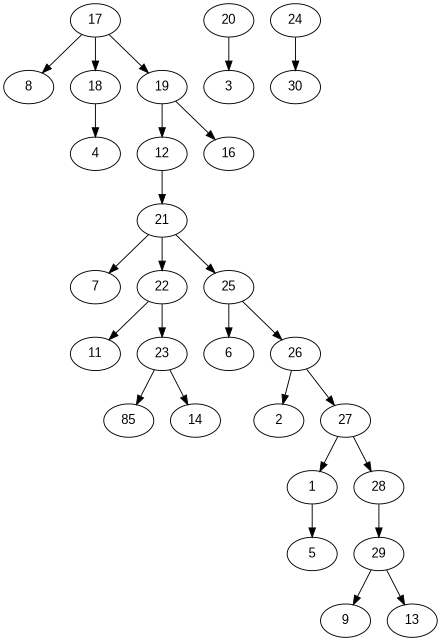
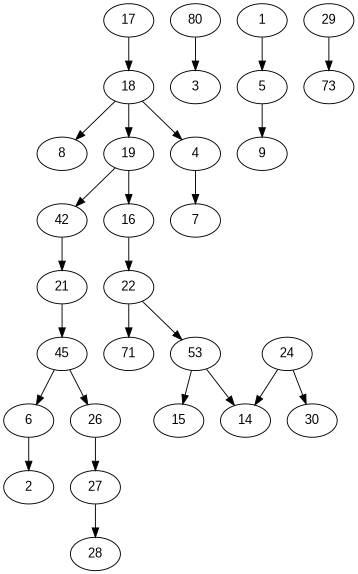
node "20": label "20" -> "80"
edge "17" -> "8": now "18" -> "8"
edge "17" -> "19": now "18" -> "19"
node "12": label "12" -> "42"
edge "21" -> "22": now "16" -> "22"
edge "21" -> "7": now "4" -> "7"
node "25": label "25" -> "45"
node "11": label "11" -> "71"
node "23": label "23" -> "53"
edge "24" -> "14": added
edge "26" -> "2": now "6" -> "2"
node "85": label "85" -> "15"
edge "27" -> "1": removed
edge "28" -> "29": removed
edge "29" -> "9": now "5" -> "9"
node "13": label "13" -> "73"
